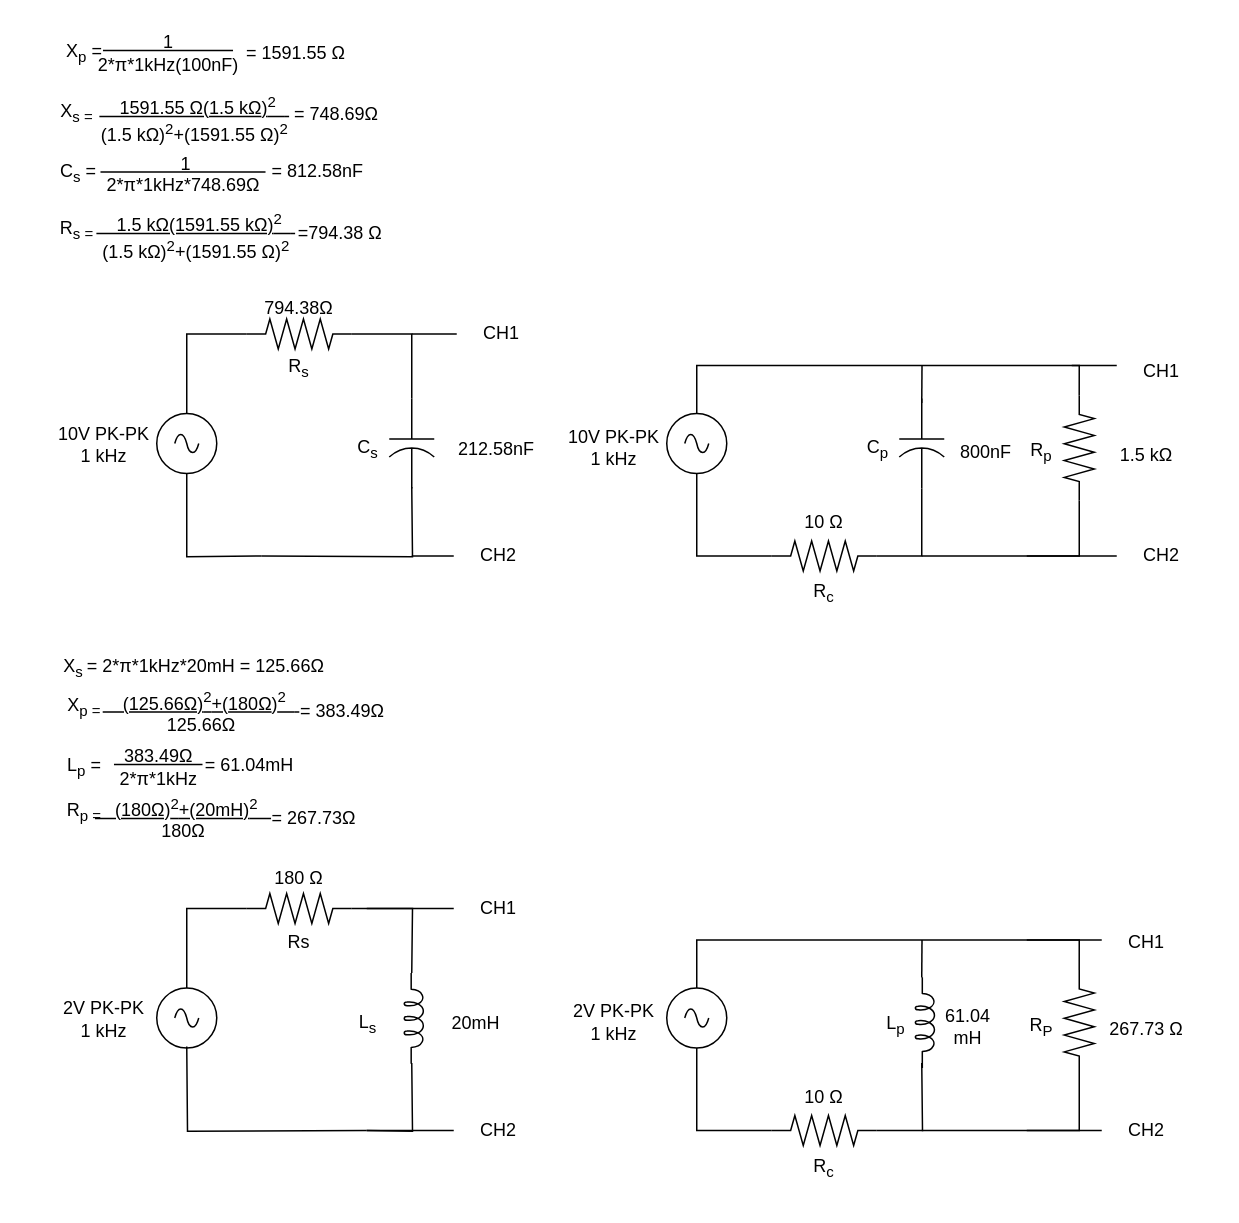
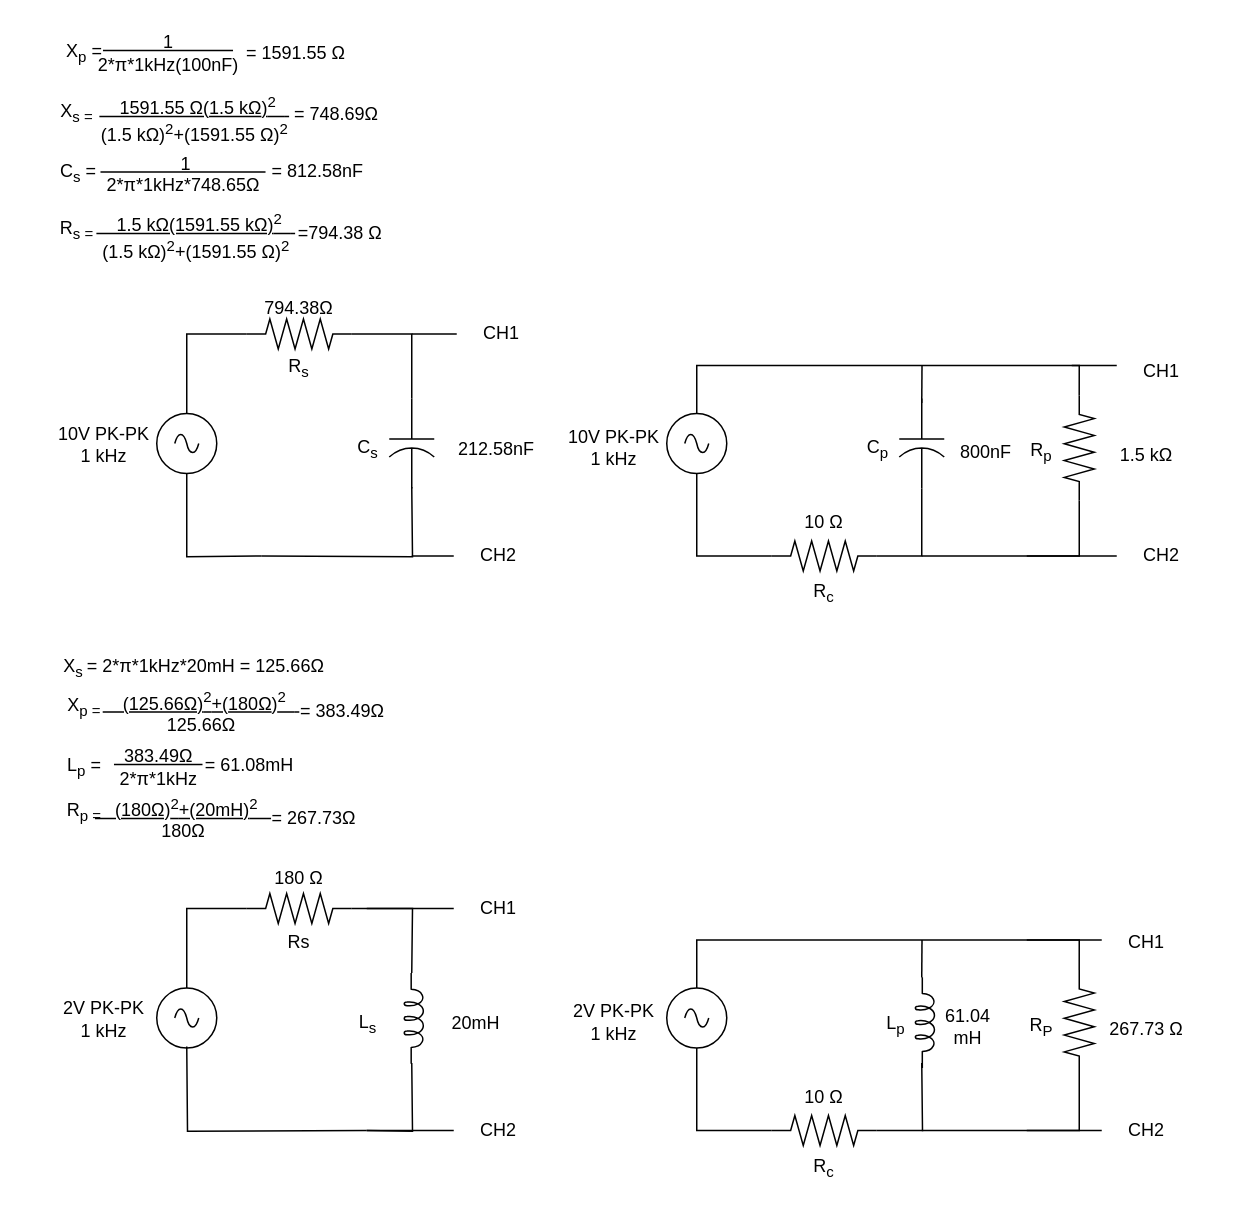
node "1 2*π*1kHz*748.69Ω": label "1 2*π*1kHz*748.69Ω" -> "1 2*π*1kHz*748.65Ω"
node "= 61.04mH": label "= 61.04mH" -> "= 61.08mH"
